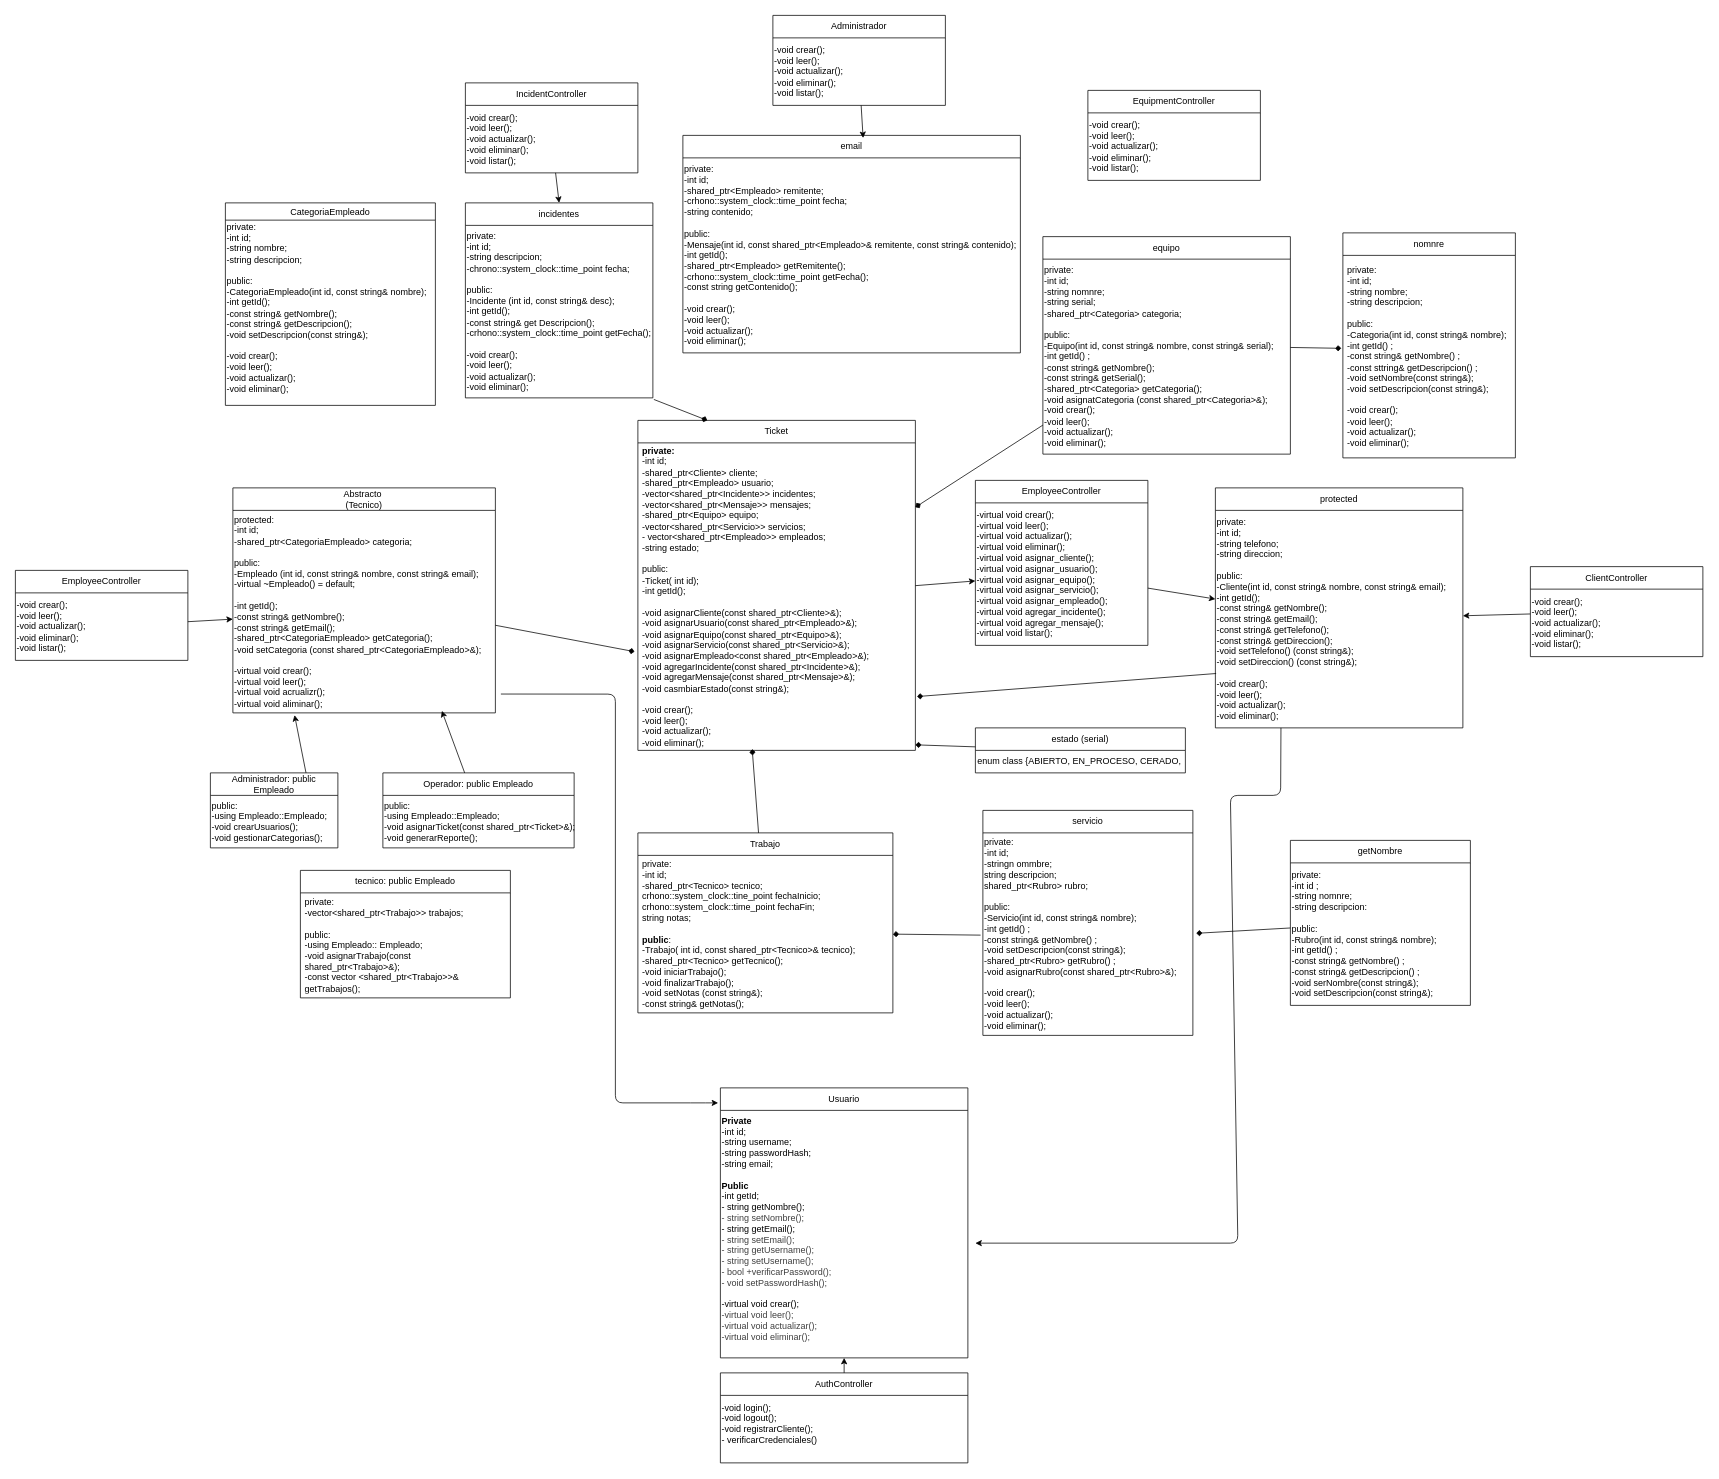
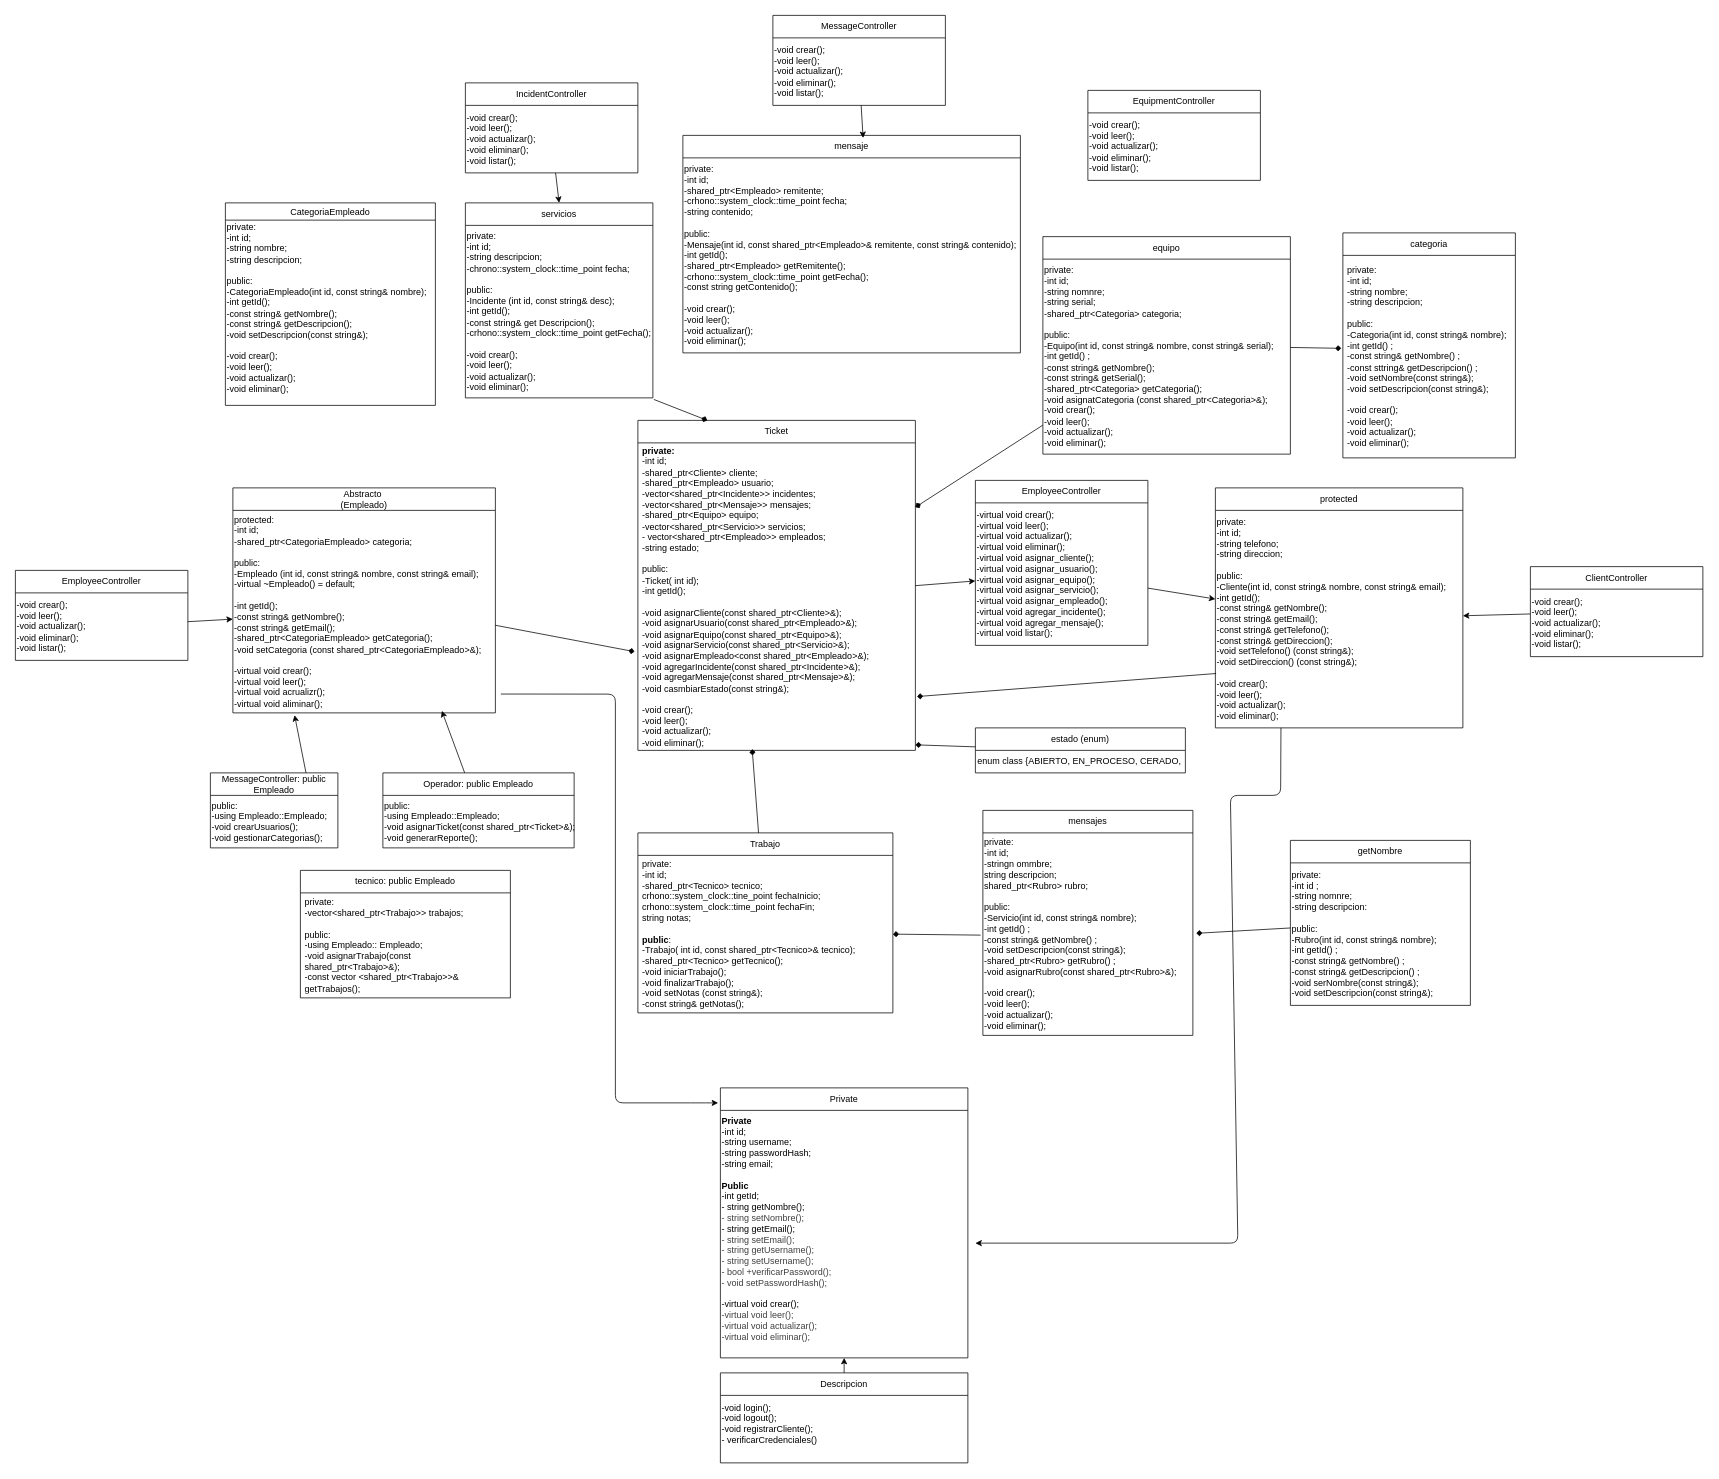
node "Administrador": label "Administrador" -> "MessageController"
node "email": label "email" -> "mensaje"
node "incidentes": label "incidentes" -> "servicios"
node "nomnre": label "nomnre" -> "categoria"
node "Abstracto (Tecnico)": label "Abstracto (Tecnico)" -> "Abstracto (Empleado)"
node "estado (serial)": label "estado (serial)" -> "estado (enum)"
node "Administrador: public Empleado": label "Administrador: public Empleado" -> "MessageController: public Empleado"
node "servicio": label "servicio" -> "mensajes"
node "Usuario": label "Usuario" -> "Private"
node "AuthController": label "AuthController" -> "Descripcion"
